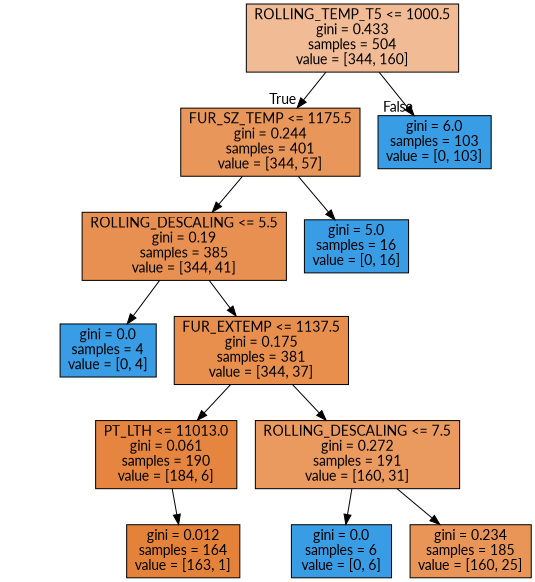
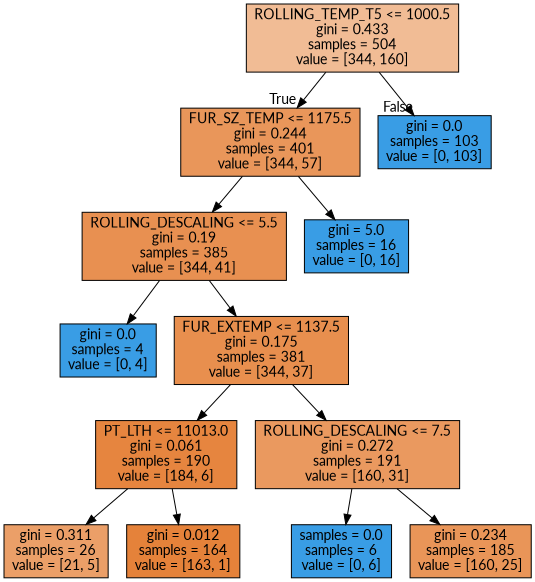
node "gini = 6.0 samples = 103 value = [0, 103]": label "gini = 6.0 samples = 103 value = [0, 103]" -> "gini = 0.0 samples = 103 value = [0, 103]"
node "gini = 0.311 samples = 26 value = [21, 5]": added
node "gini = 0.0 samples = 6 value = [0, 6]": label "gini = 0.0 samples = 6 value = [0, 6]" -> "samples = 0.0 samples = 6 value = [0, 6]"
